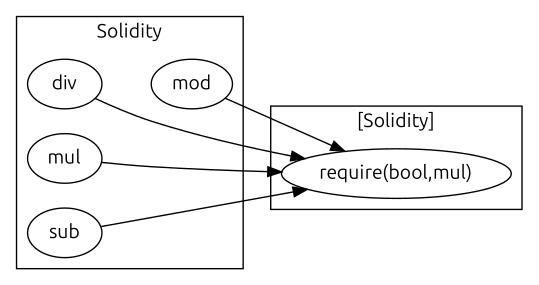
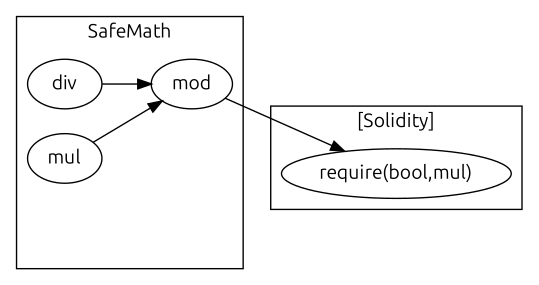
cluster "Solidity": label "Solidity" -> "SafeMath"
edge "div" -> "require(bool,mul)": now "div" -> "mod"
edge "mul" -> "require(bool,mul)": now "mul" -> "mod"
node "sub": removed
